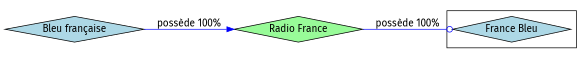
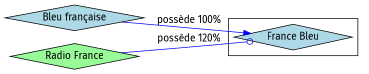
edge "Radio France" -> "France Bleu": label "possède 100%" -> "possède 120%"
edge "Bleu française" -> "Radio France": now "Bleu française" -> "France Bleu"
